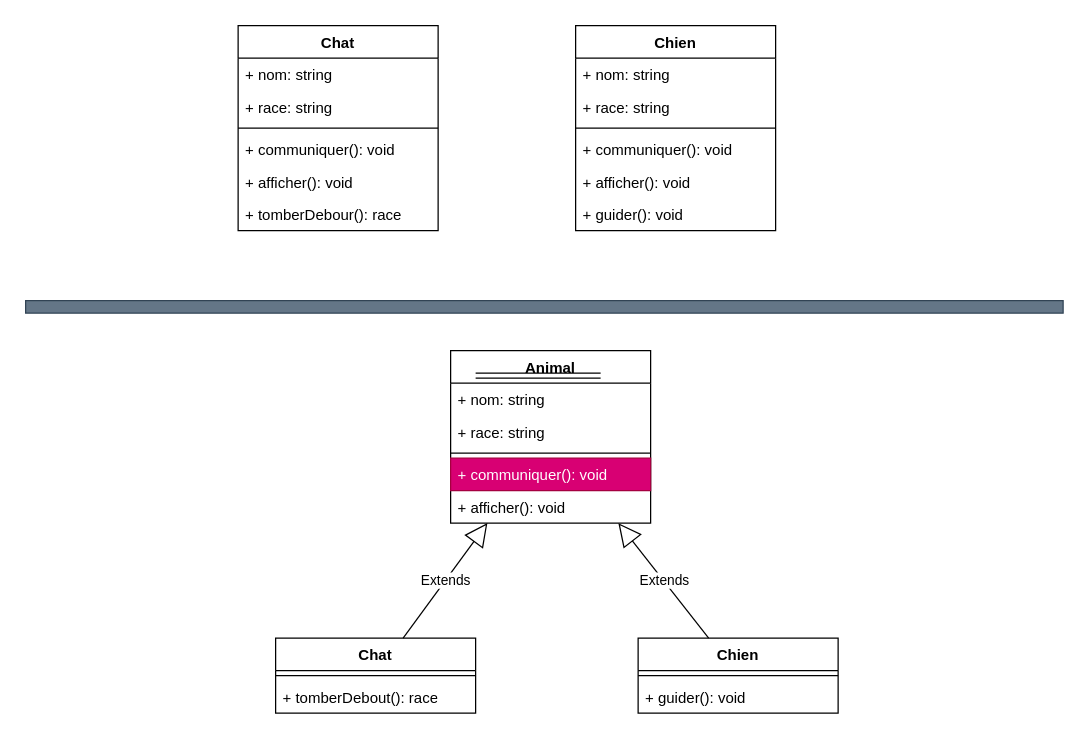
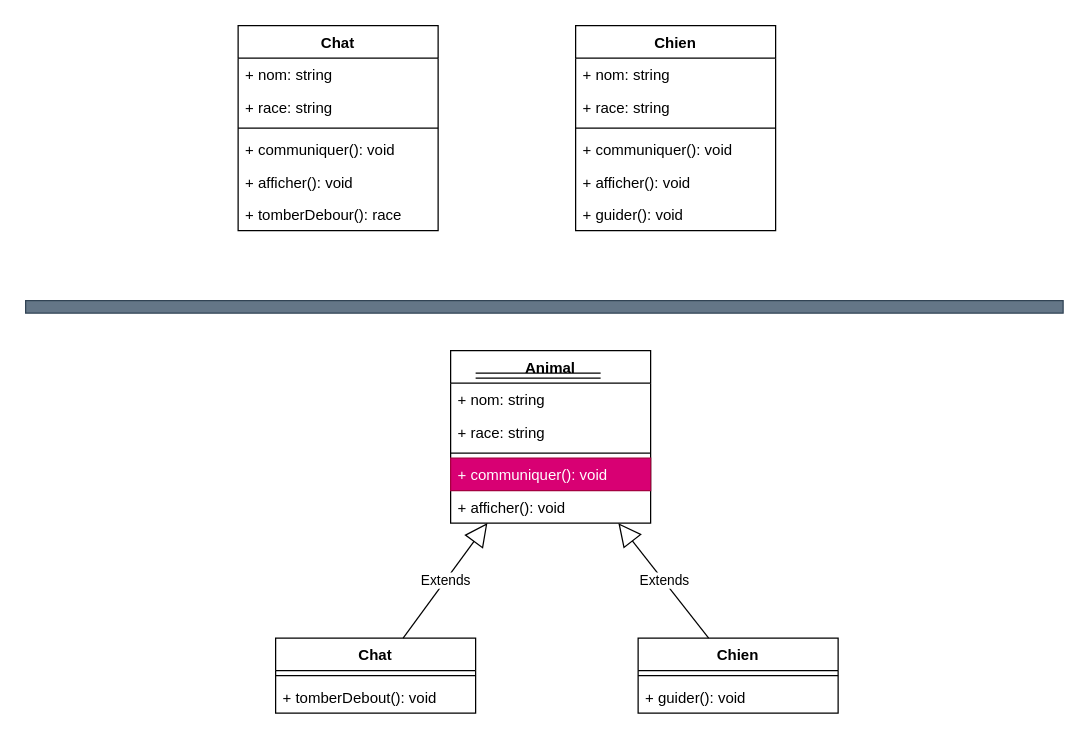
node "+ tomberDebout(): race": label "+ tomberDebout(): race" -> "+ tomberDebout(): void"
